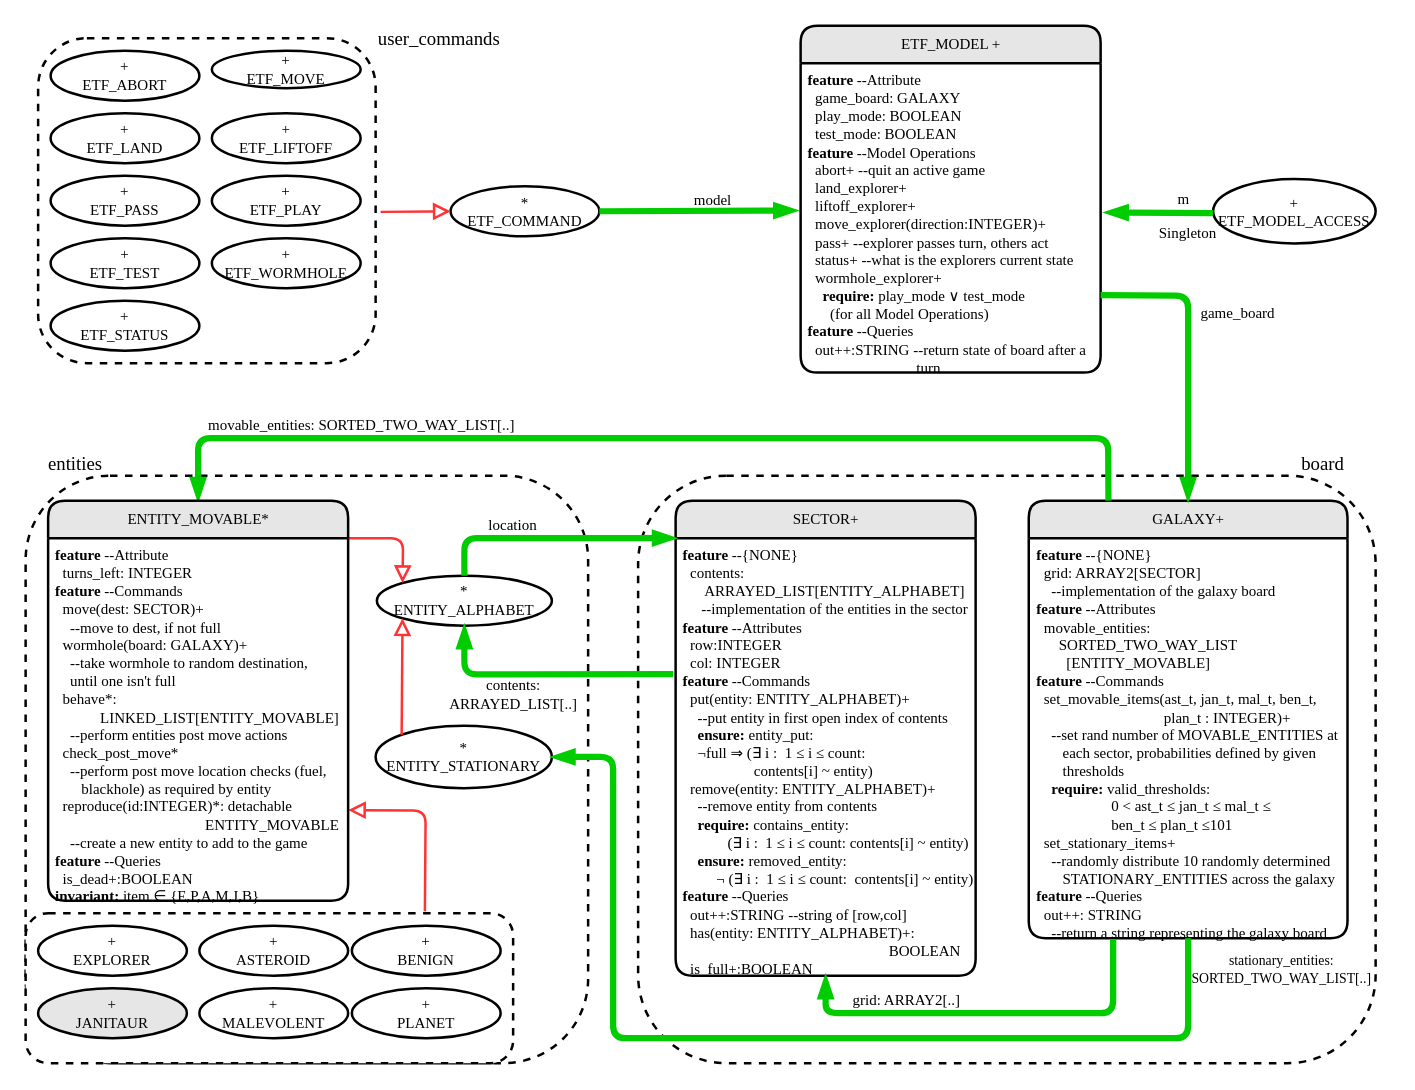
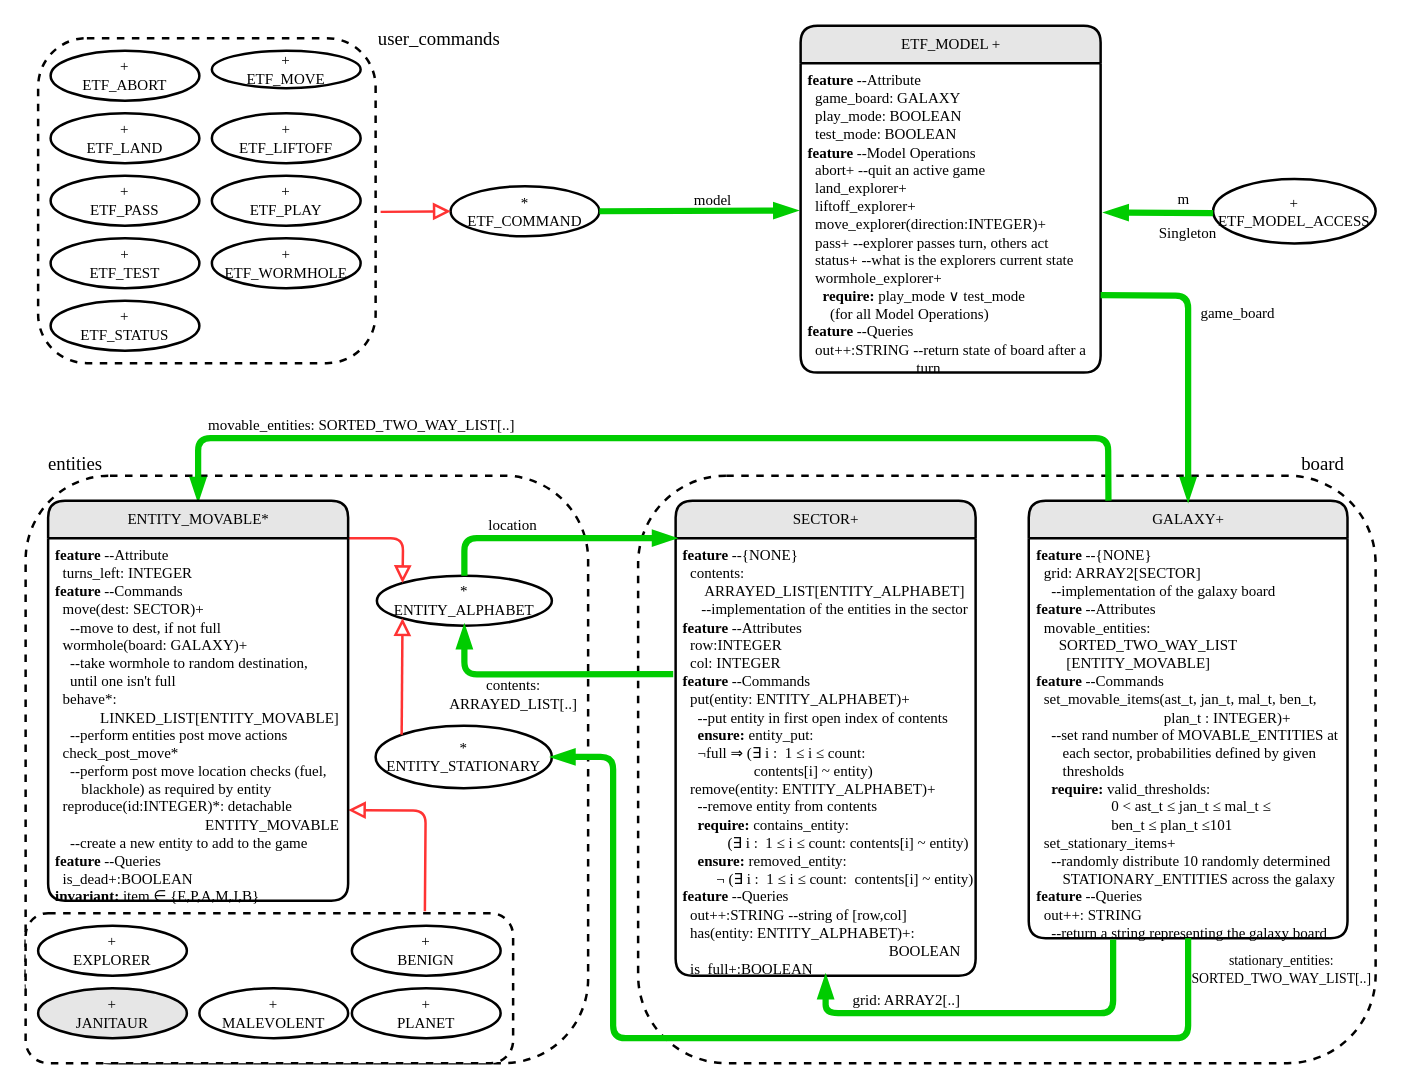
node "+ ASTEROID": removed
